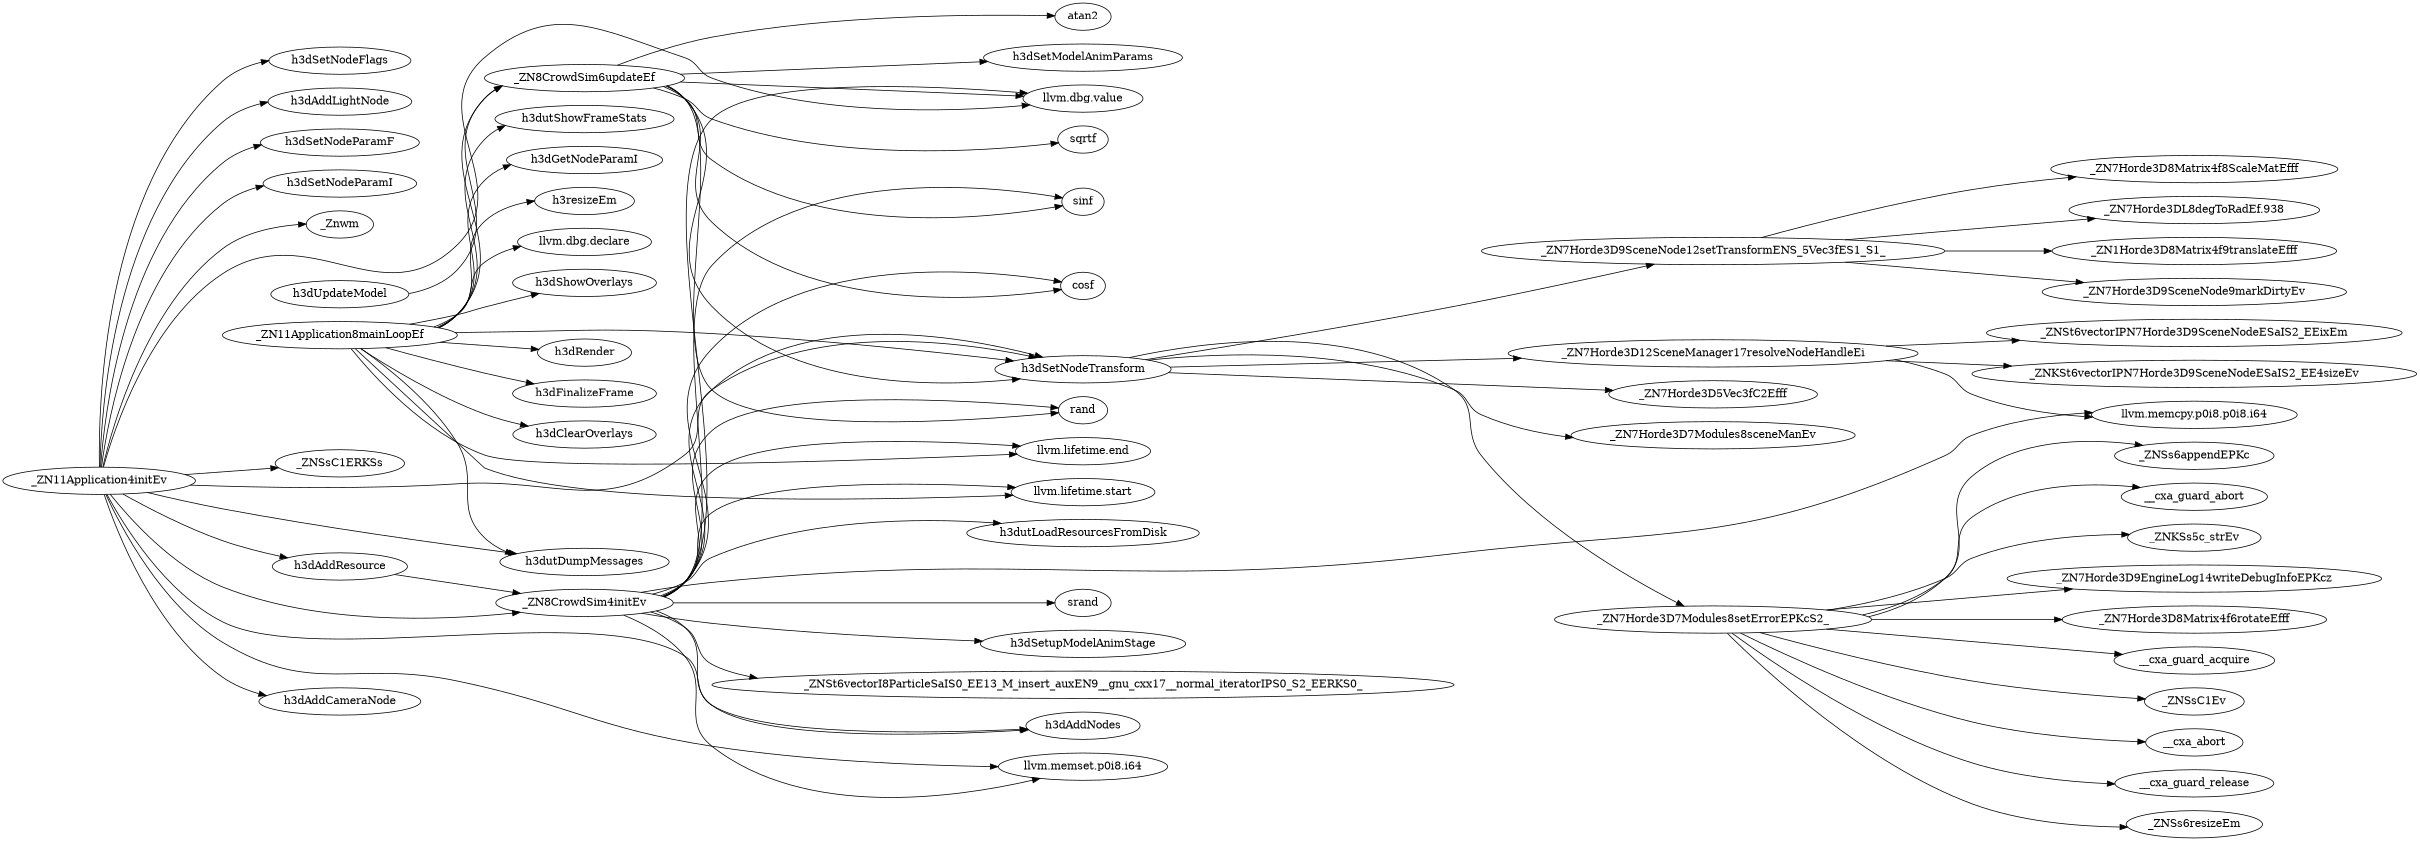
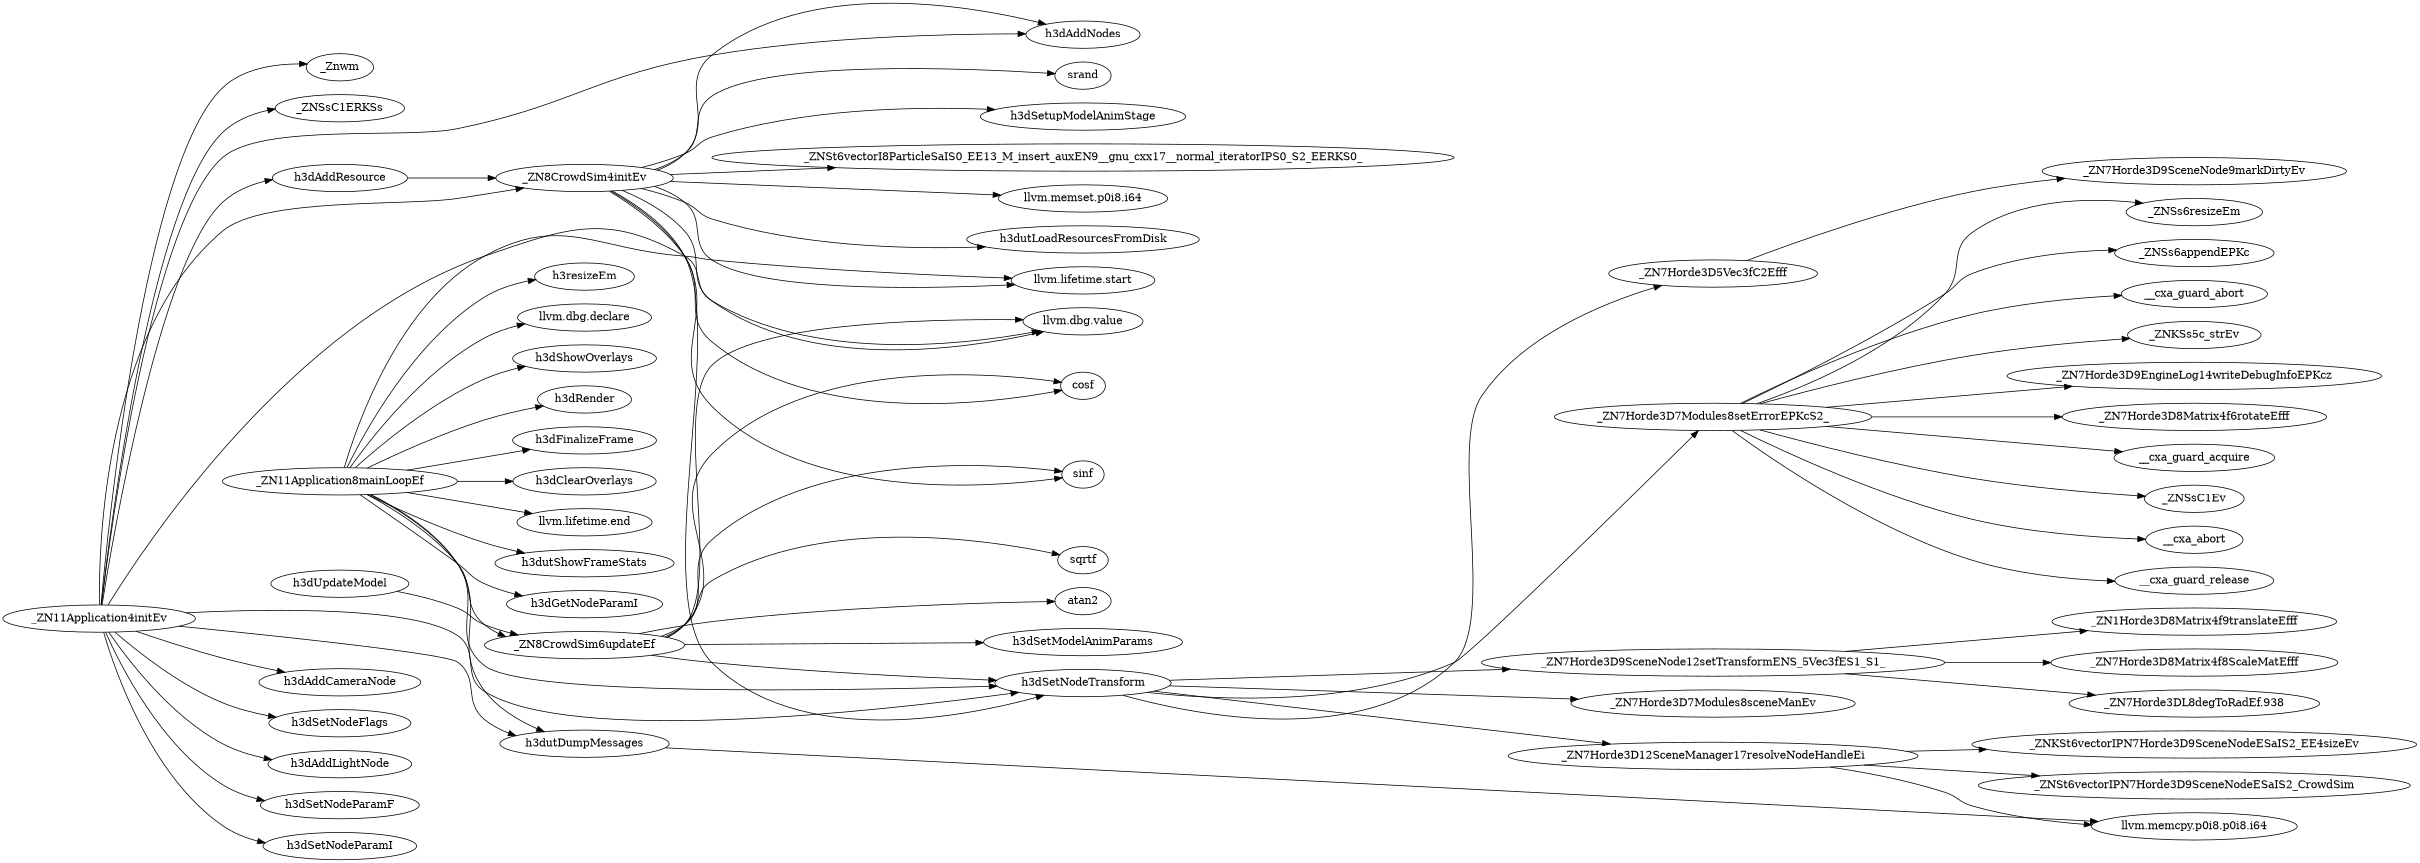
edge "_ZN7Horde3D9SceneNode12setTransformENS_5Vec3fES1_S1_" -> "_ZN7Horde3D9SceneNode9markDirtyEv": now "_ZN7Horde3D5Vec3fC2Efff" -> "_ZN7Horde3D9SceneNode9markDirtyEv"
node "_ZNSt6vectorIPN7Horde3D9SceneNodeESaIS2_EEixEm": label "_ZNSt6vectorIPN7Horde3D9SceneNodeESaIS2_EEixEm" -> "_ZNSt6vectorIPN7Horde3D9SceneNodeESaIS2_CrowdSim"
node "rand": removed
edge "_ZN8CrowdSim4initEv" -> "llvm.lifetime.end": removed
edge "_ZN8CrowdSim4initEv" -> "llvm.memcpy.p0i8.p0i8.i64": now "h3dutDumpMessages" -> "llvm.memcpy.p0i8.p0i8.i64"
edge "_ZN11Application4initEv" -> "llvm.memset.p0i8.i64": removed
